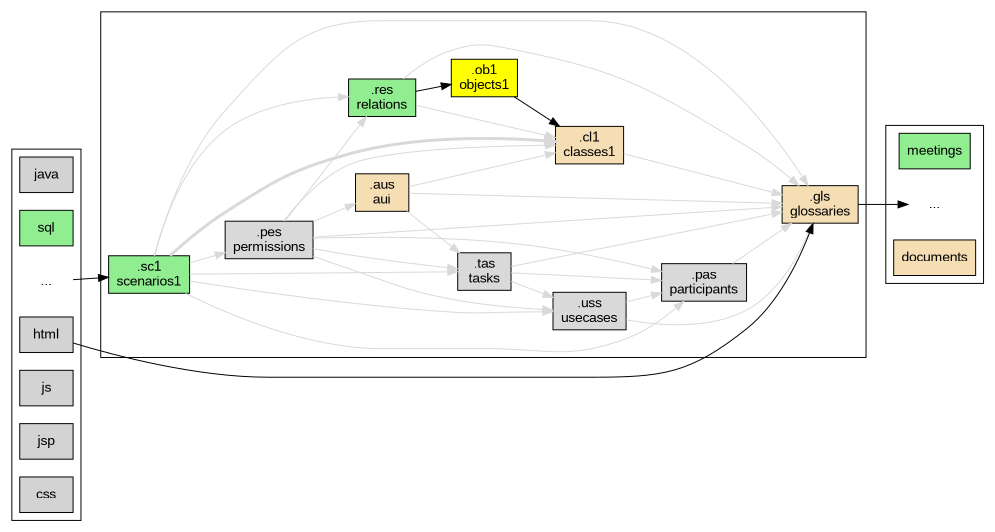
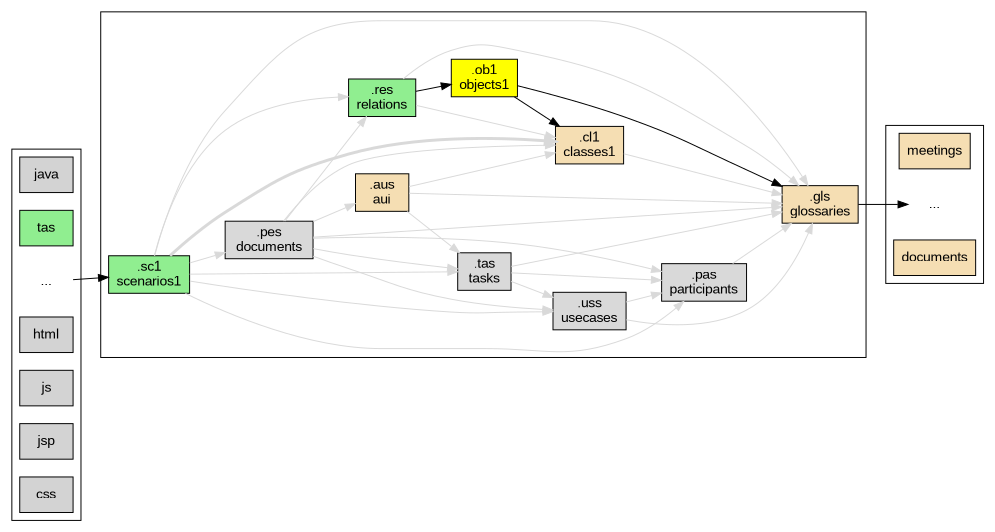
node "meetings": fillcolor lightgreen -> wheat
node "sql": label "sql" -> "tas"
node ".pes permissions": label ".pes permissions" -> ".pes documents"
edge "html" -> ".gls glossaries": now ".ob1 objects1" -> ".gls glossaries"
